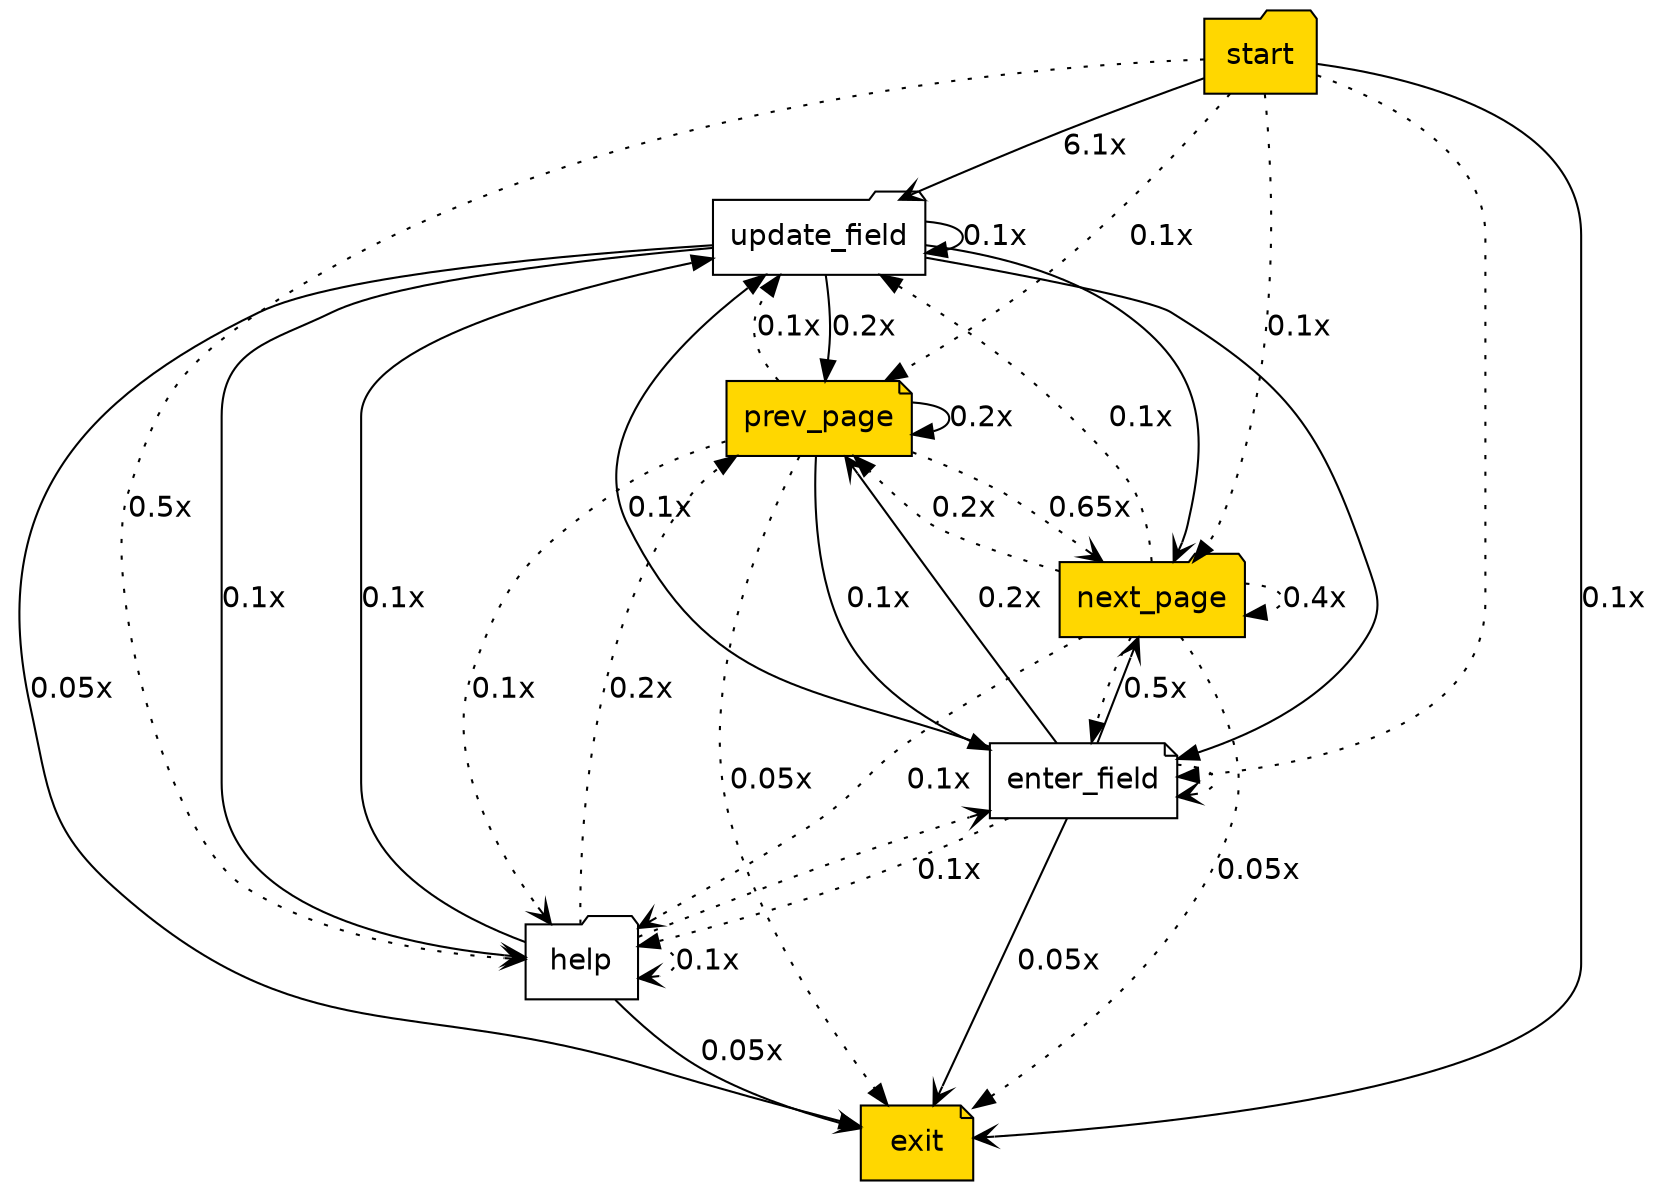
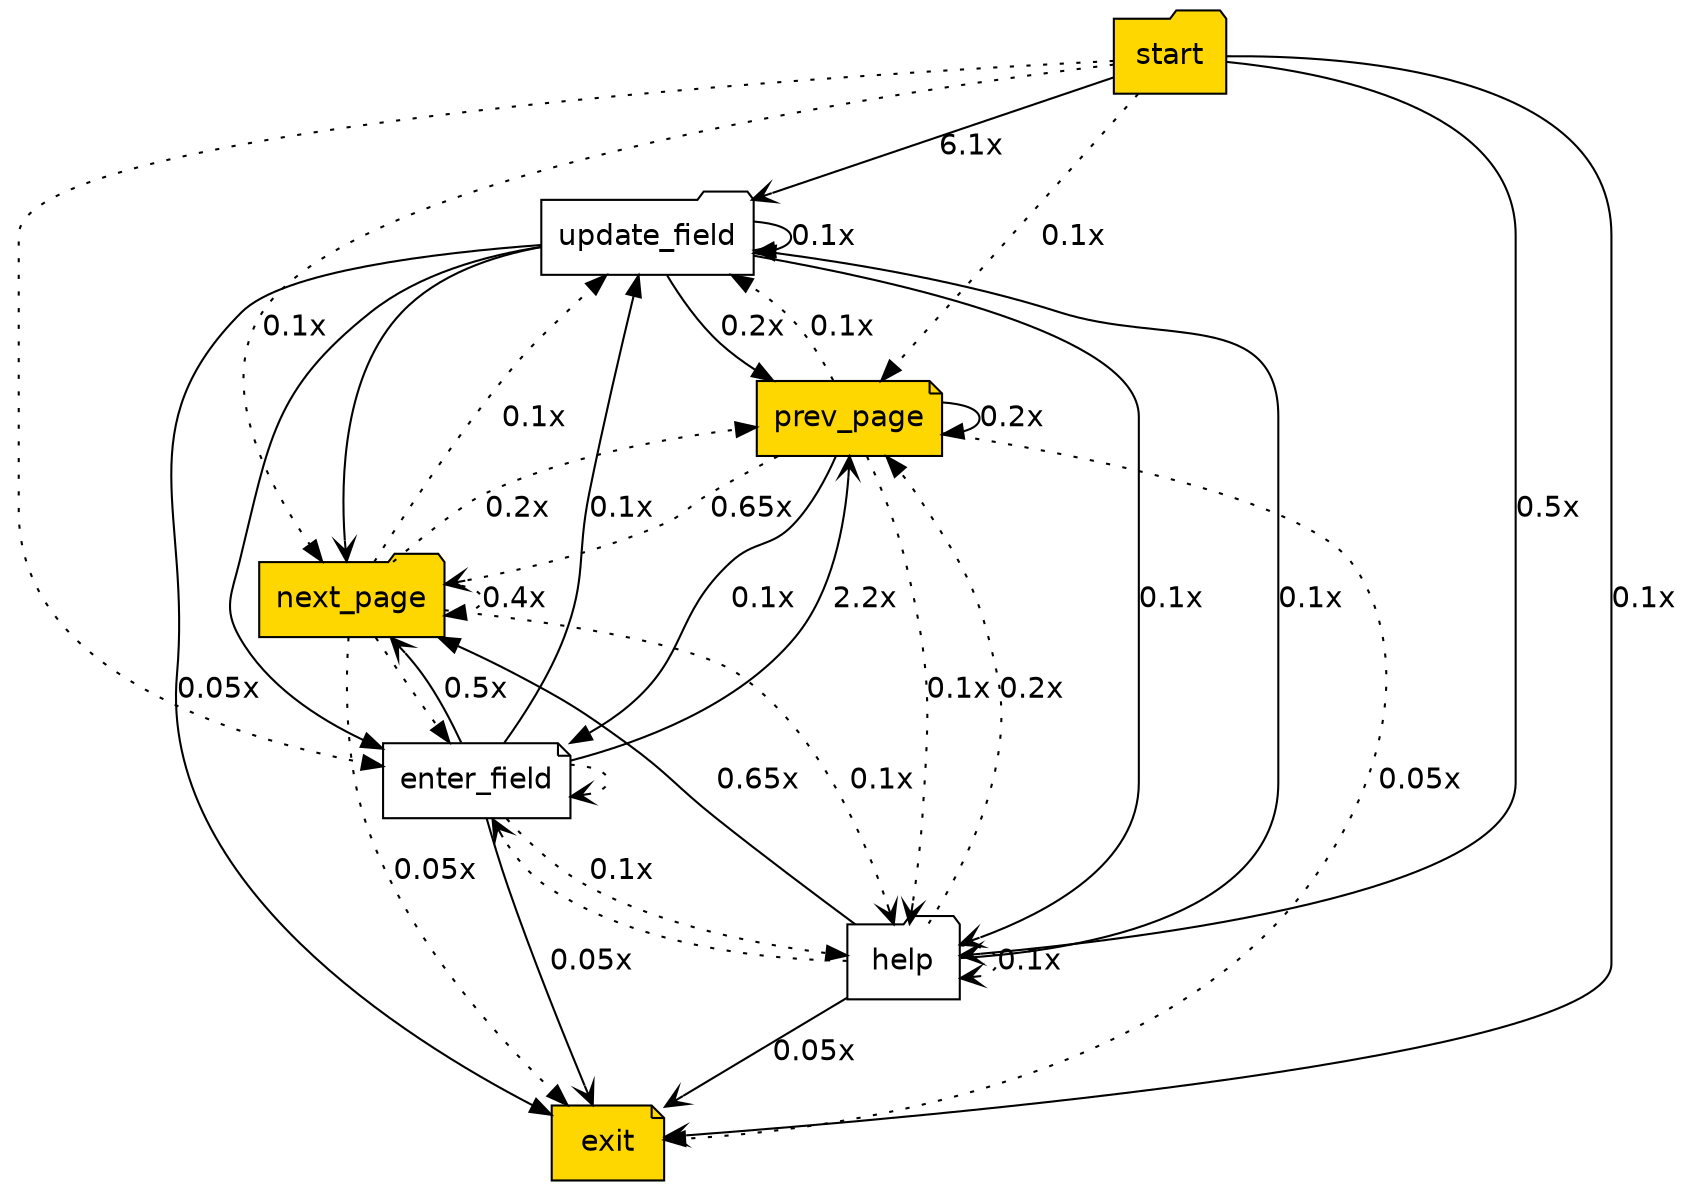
edge "start" -> "help": style dotted -> solid
edge "enter_field" -> "prev_page": label "0.2x" -> "2.2x"
edge "help" -> "next_page": added, label "0.65x"
